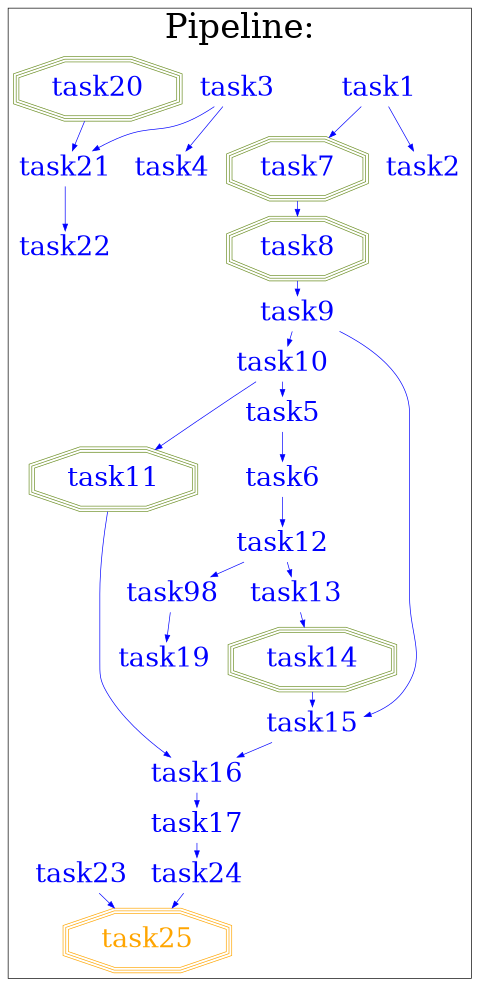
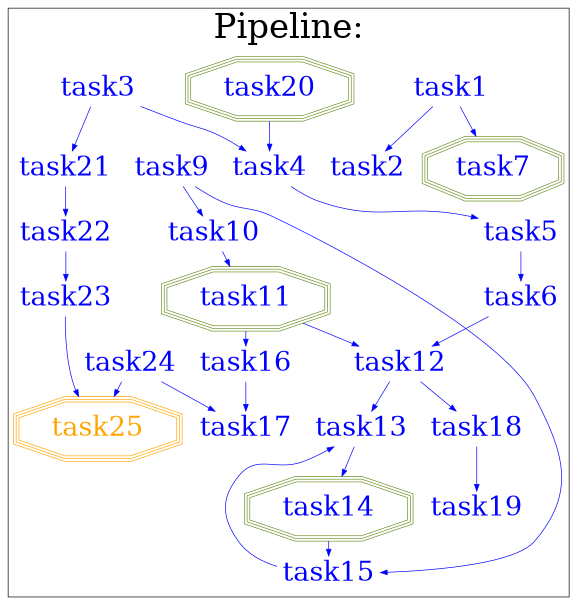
edge "task20" -> "task21": now "task20" -> "task4"
node "task8": removed
edge "task22" -> "task23": added
edge "task11" -> "task12": added
edge "task10" -> "task5": now "task4" -> "task5"
node "task98": label "task98" -> "task18"
edge "task15" -> "task16": now "task15" -> "task13"
edge "task17" -> "task24": reversed
